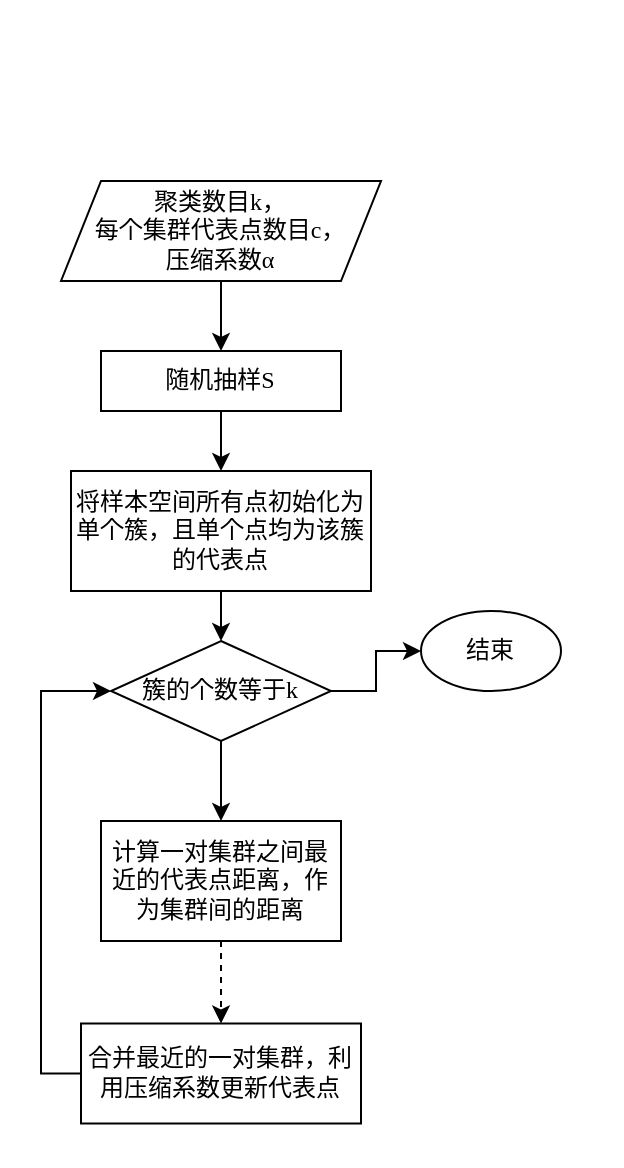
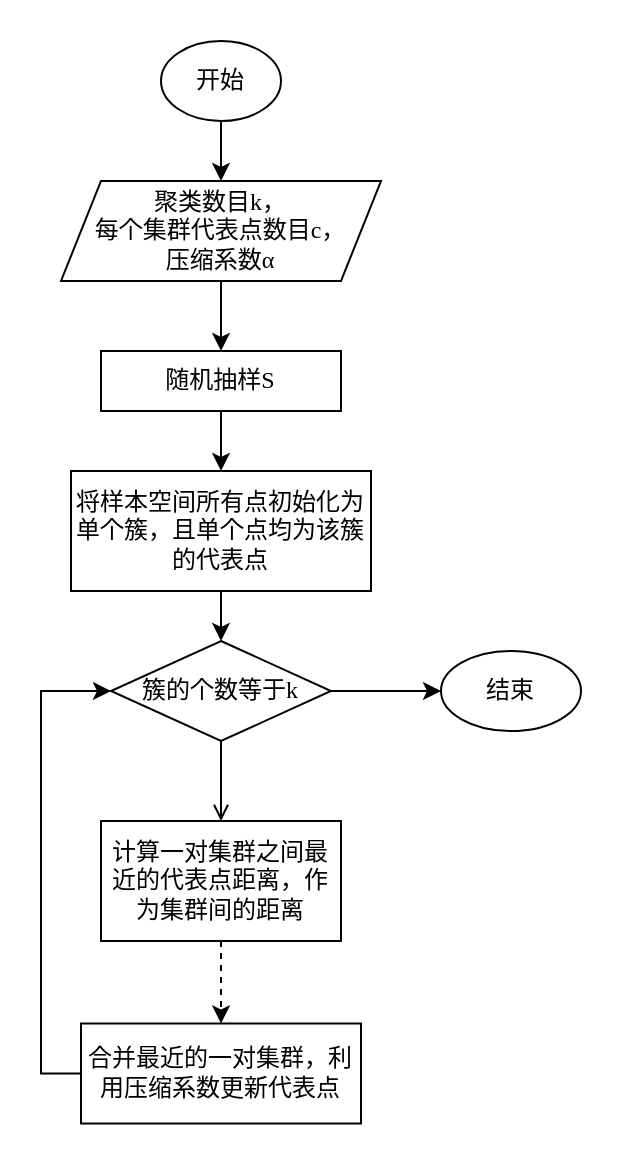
node "开始": added
edge "开始" -> "聚类数目k， 每个集群代表点数目c， 压缩系数α": added
node "结束": moved (491, 651) -> (511, 691)
edge "簇的个数等于k" -> "计算一对集群之间最近的代表点距离，作为集群间的距离": arrowhead classic -> open
